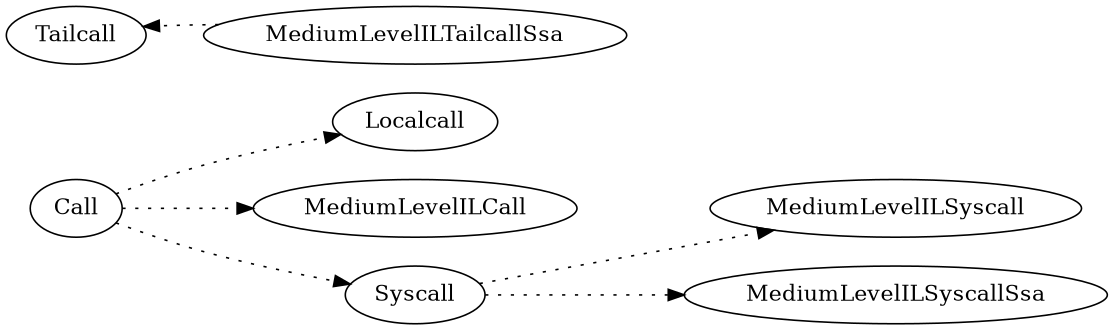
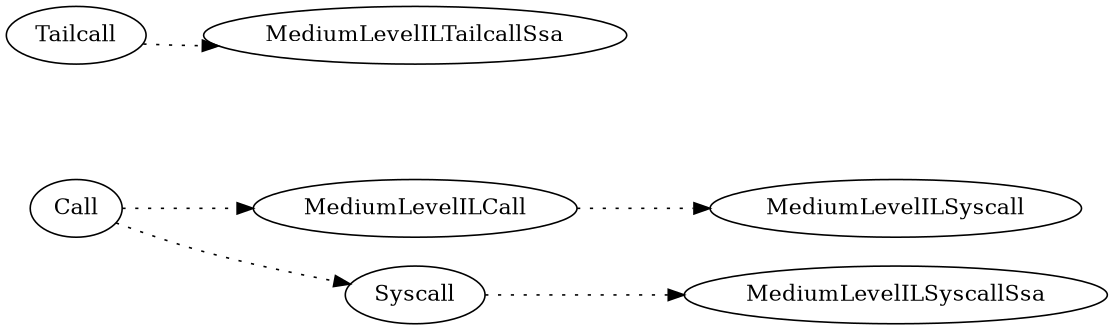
edge "MediumLevelILTailcallSsa" -> "Tailcall": reversed
node "Localcall": removed
edge "Syscall" -> "MediumLevelILSyscall": now "MediumLevelILCall" -> "MediumLevelILSyscall"
